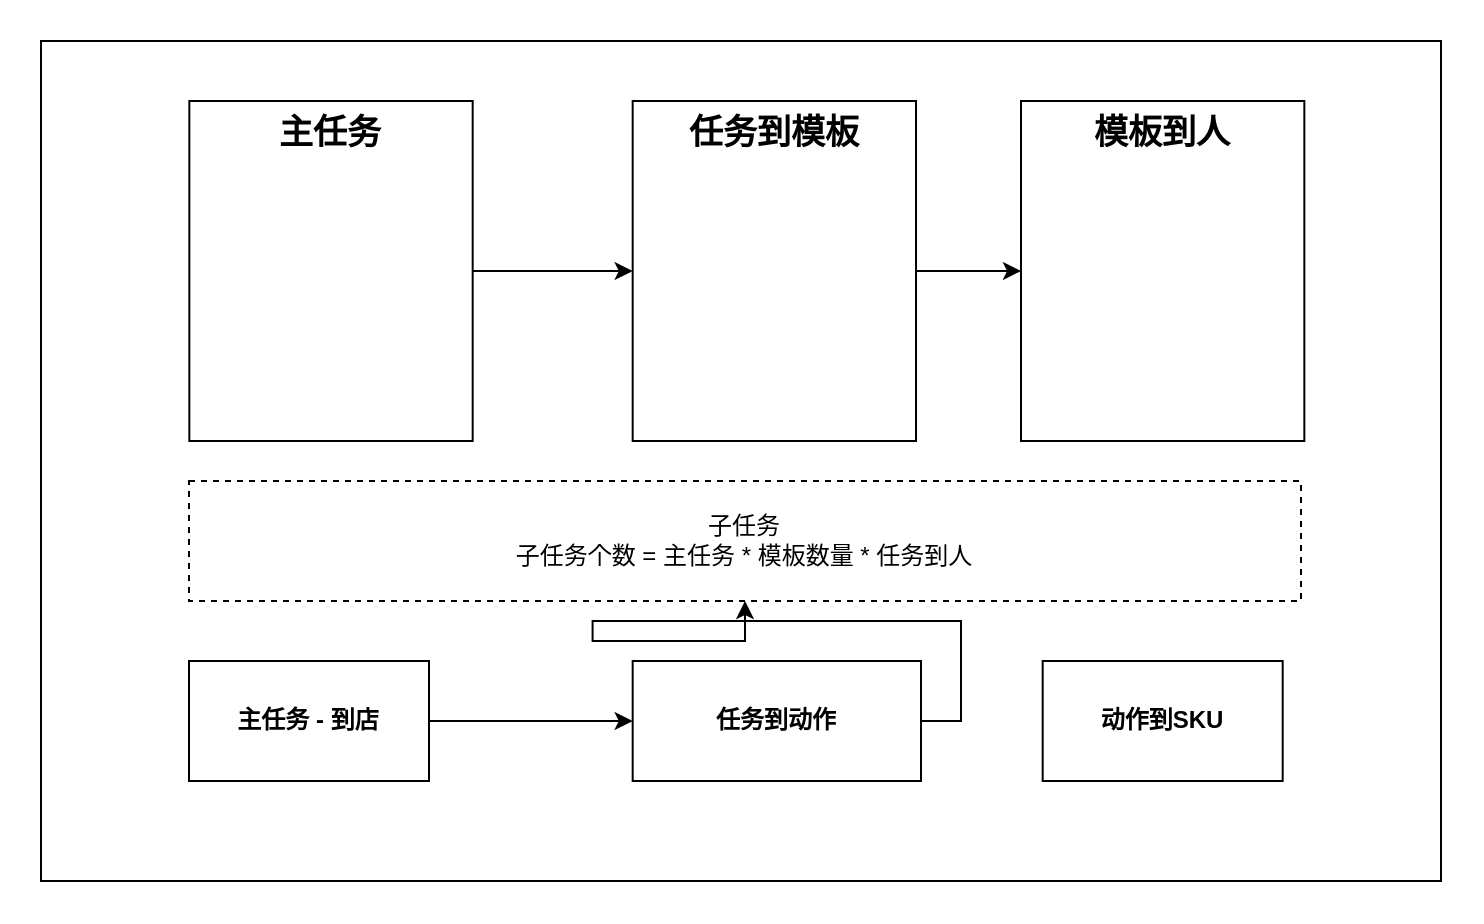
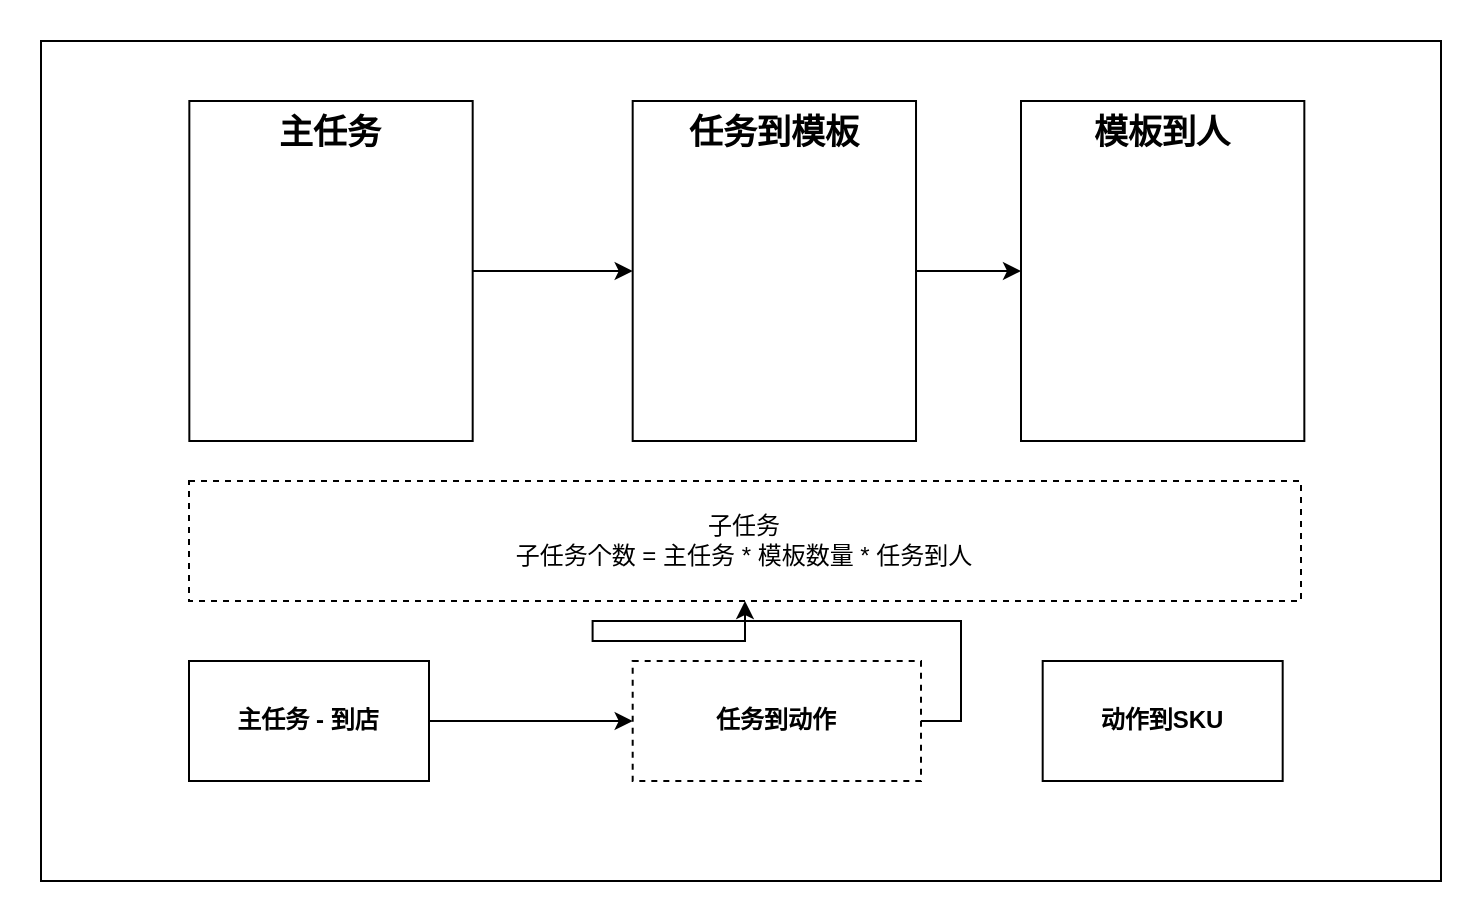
node "任务到动作": style solid -> dashed
